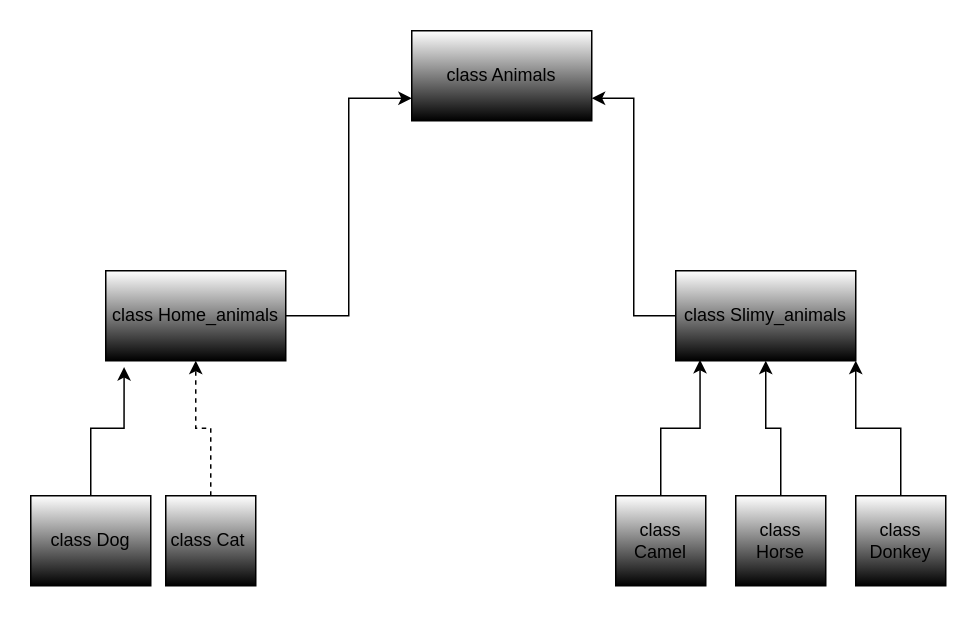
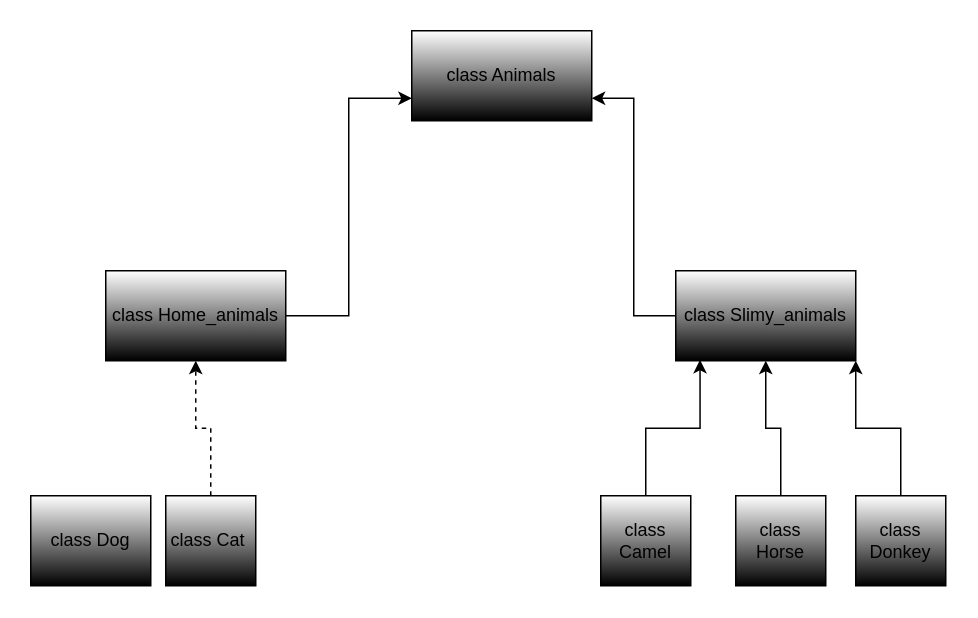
edge "class Dog" -> "class Home_animals": removed
node "class Camel": moved (661, 541) -> (646, 541)
